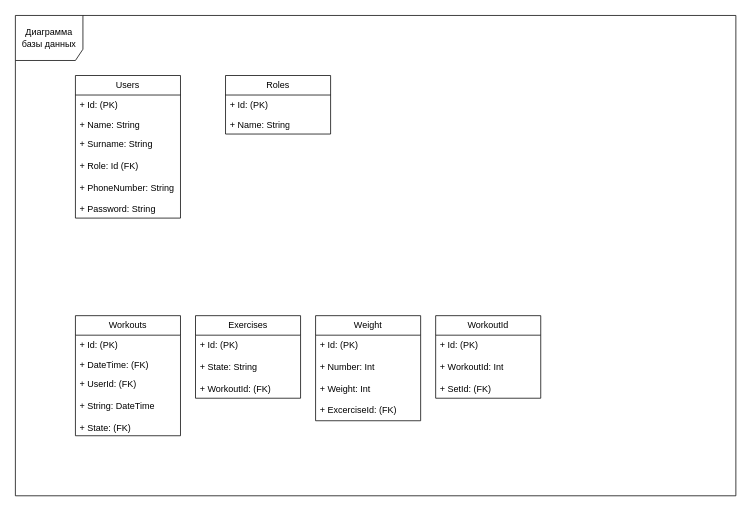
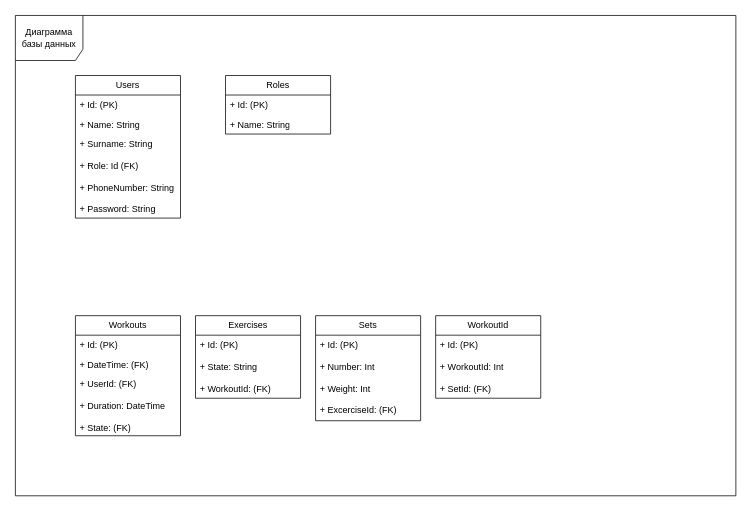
node "Weight": label "Weight" -> "Sets"
node "+ UserId: (FK) + String: DateTime + State: (FK)": label "+ UserId: (FK) + String: DateTime + State: (FK)" -> "+ UserId: (FK) + Duration: DateTime + State: (FK)"
